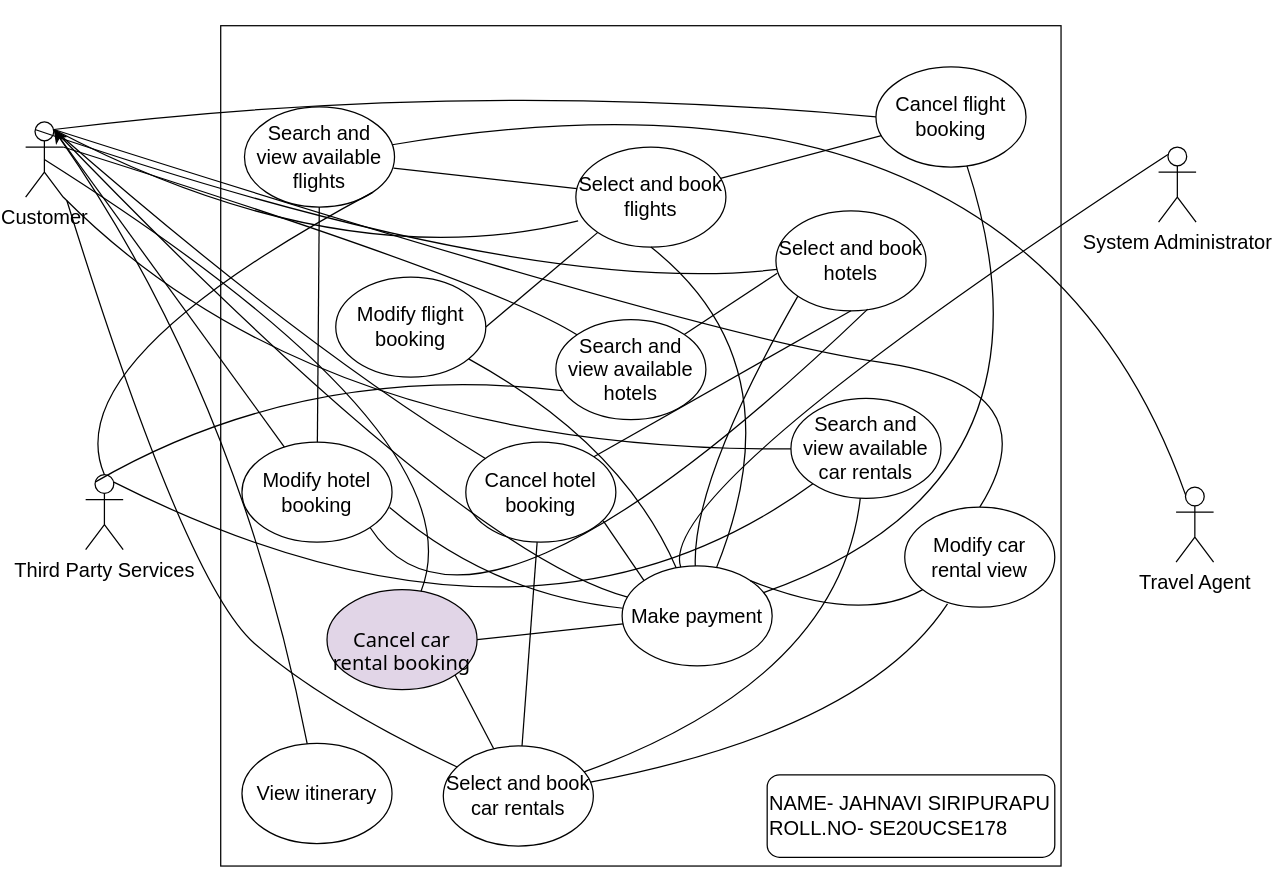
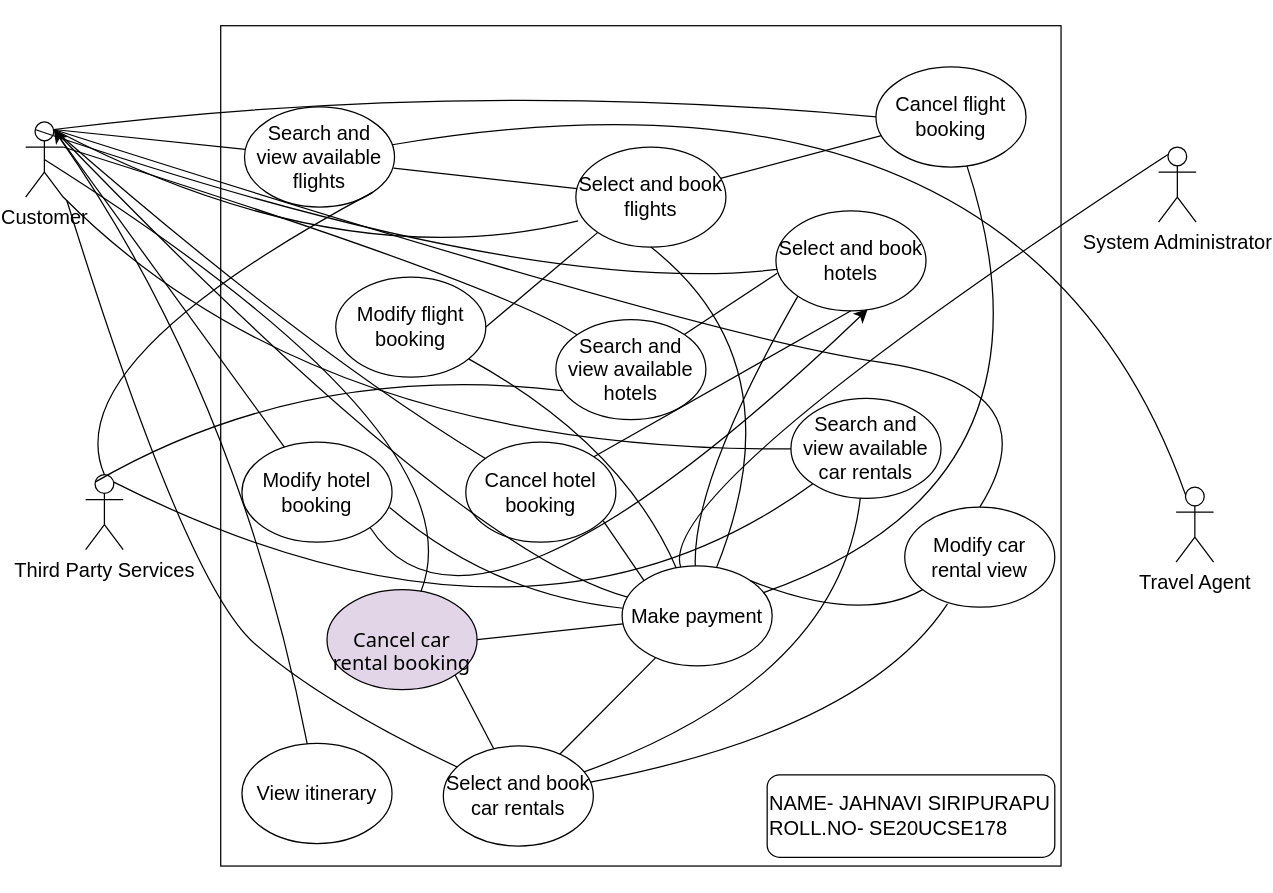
edge "Select and book hotels" -- "Modify hotel booking": arrowhead none -> classic
edge "Search and view available flights" -- "Modify hotel booking": now "Search and view available flights" -- "Customer"
edge "Cancel hotel booking" -- "Select and book car rentals": now "Make payment" -- "Select and book car rentals"
